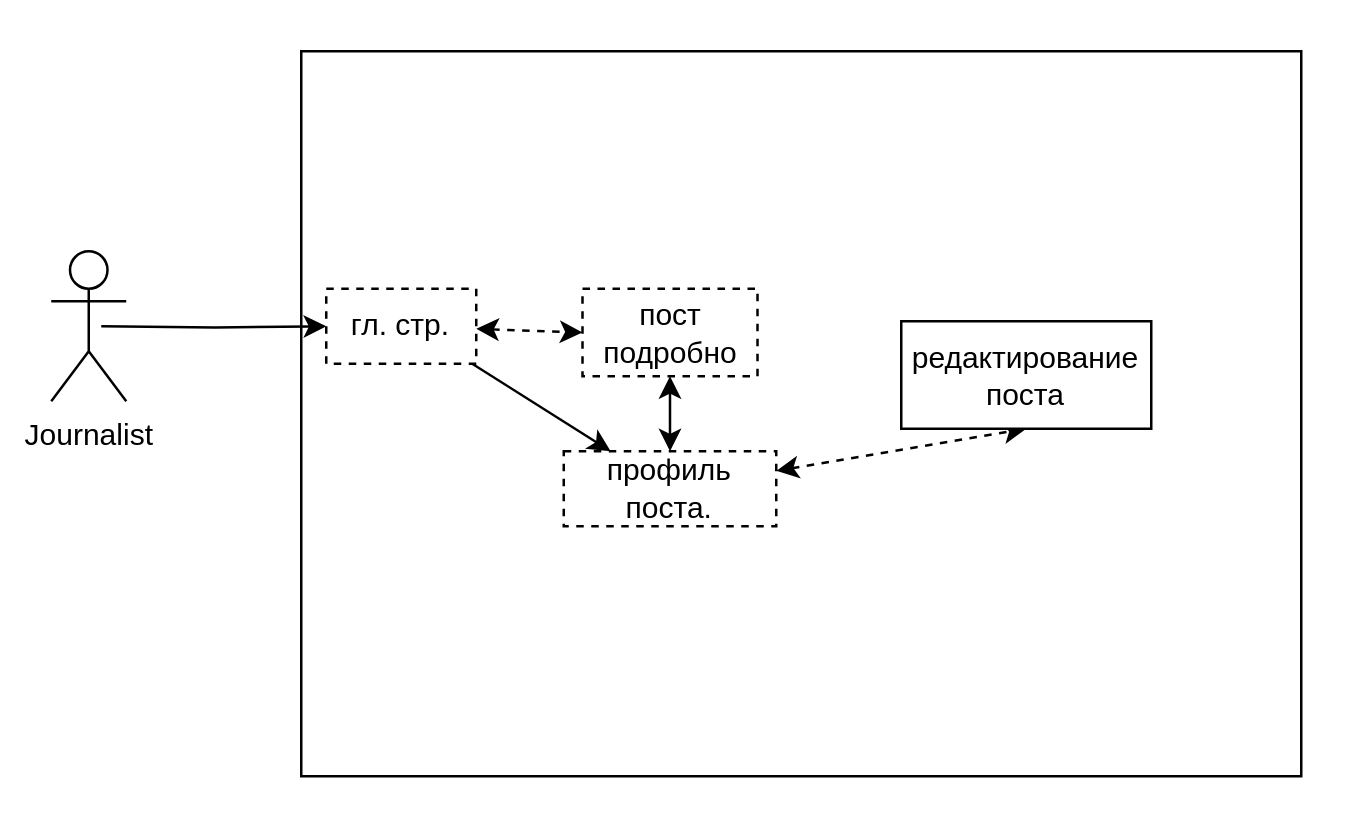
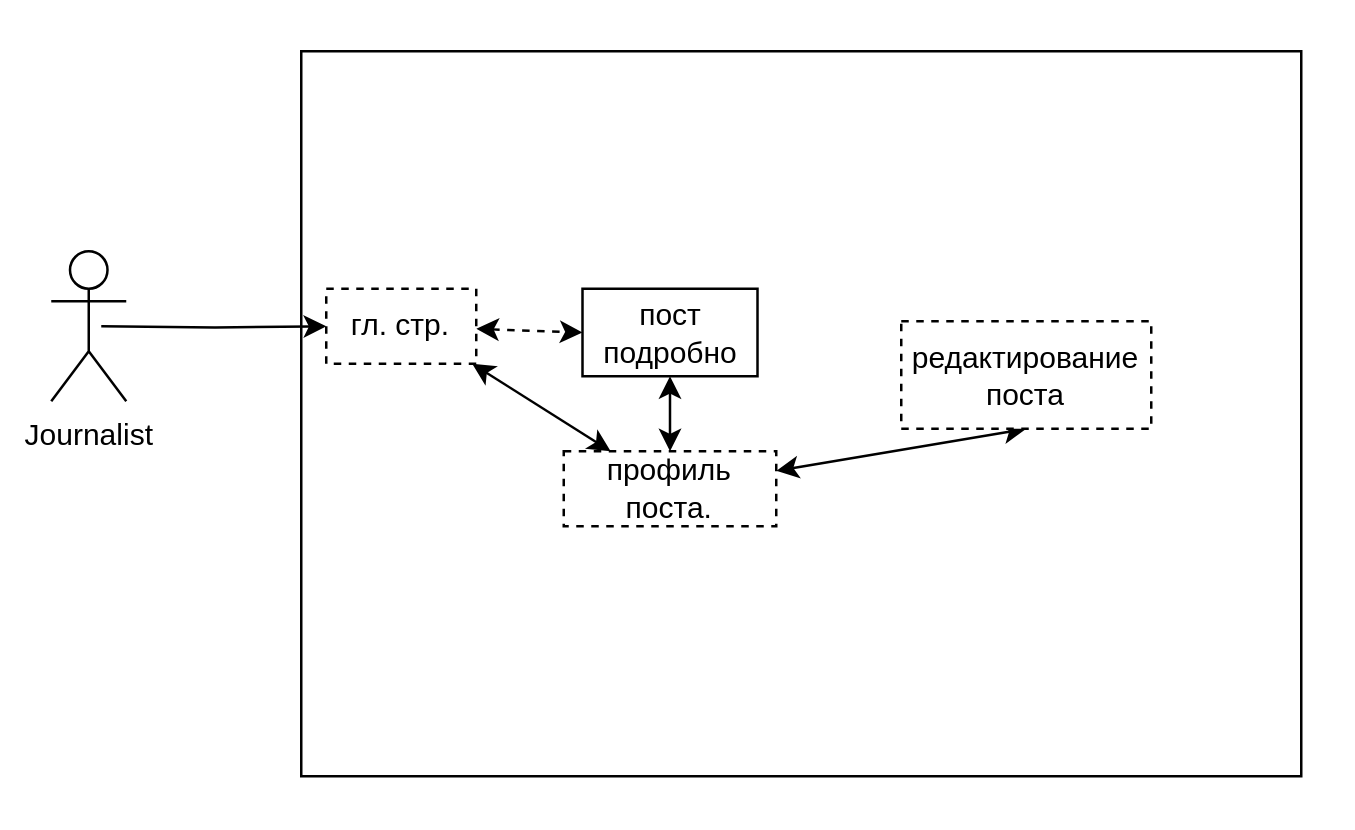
node "пост подробно": style dashed -> solid
edge "гл. стр." -> "профиль поста.": arrowhead none -> classic
node "редактирование поста": style solid -> dashed
edge "редактирование поста" -- "профиль поста.": style dashed -> solid
